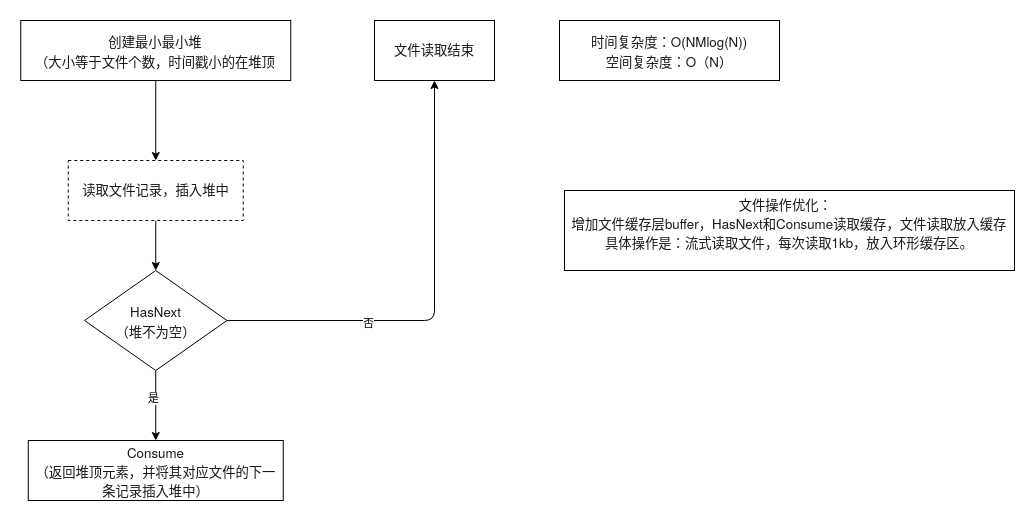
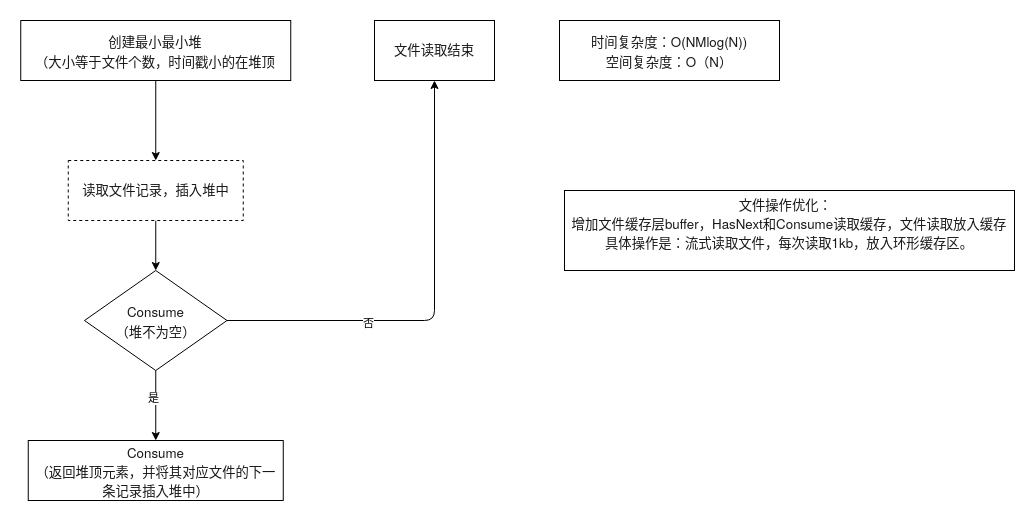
node "HasNext （堆不为空）": label "HasNext （堆不为空）" -> "Consume （堆不为空）"
